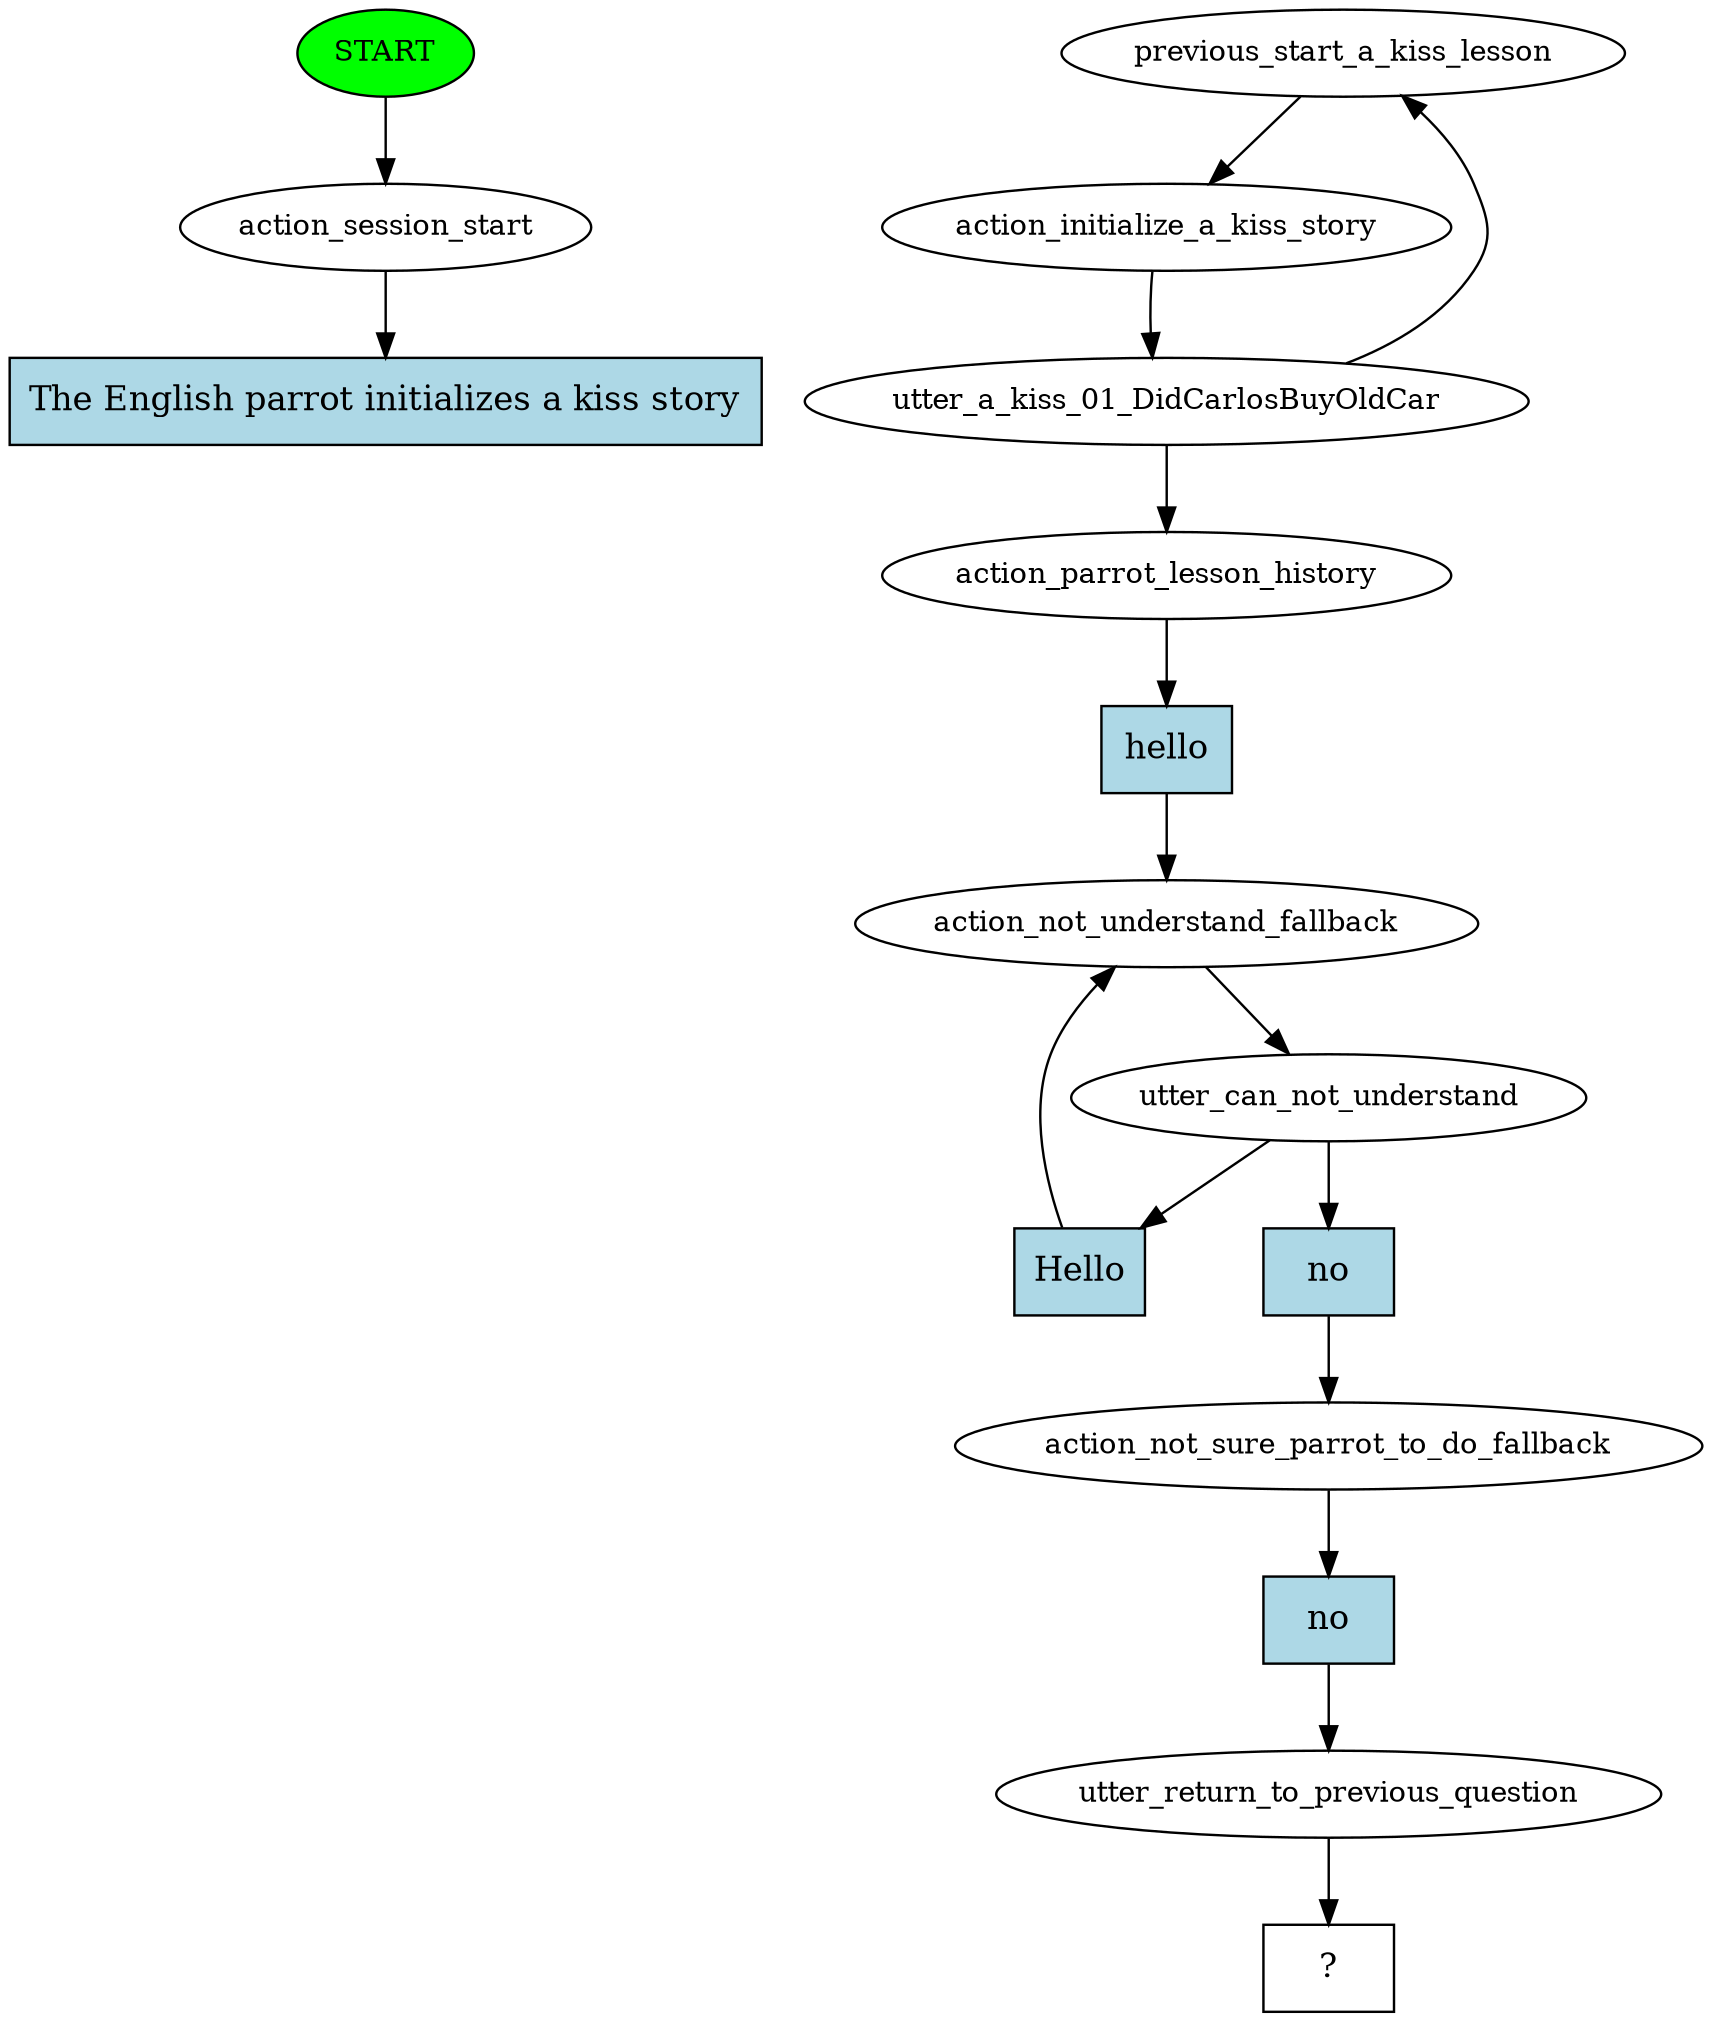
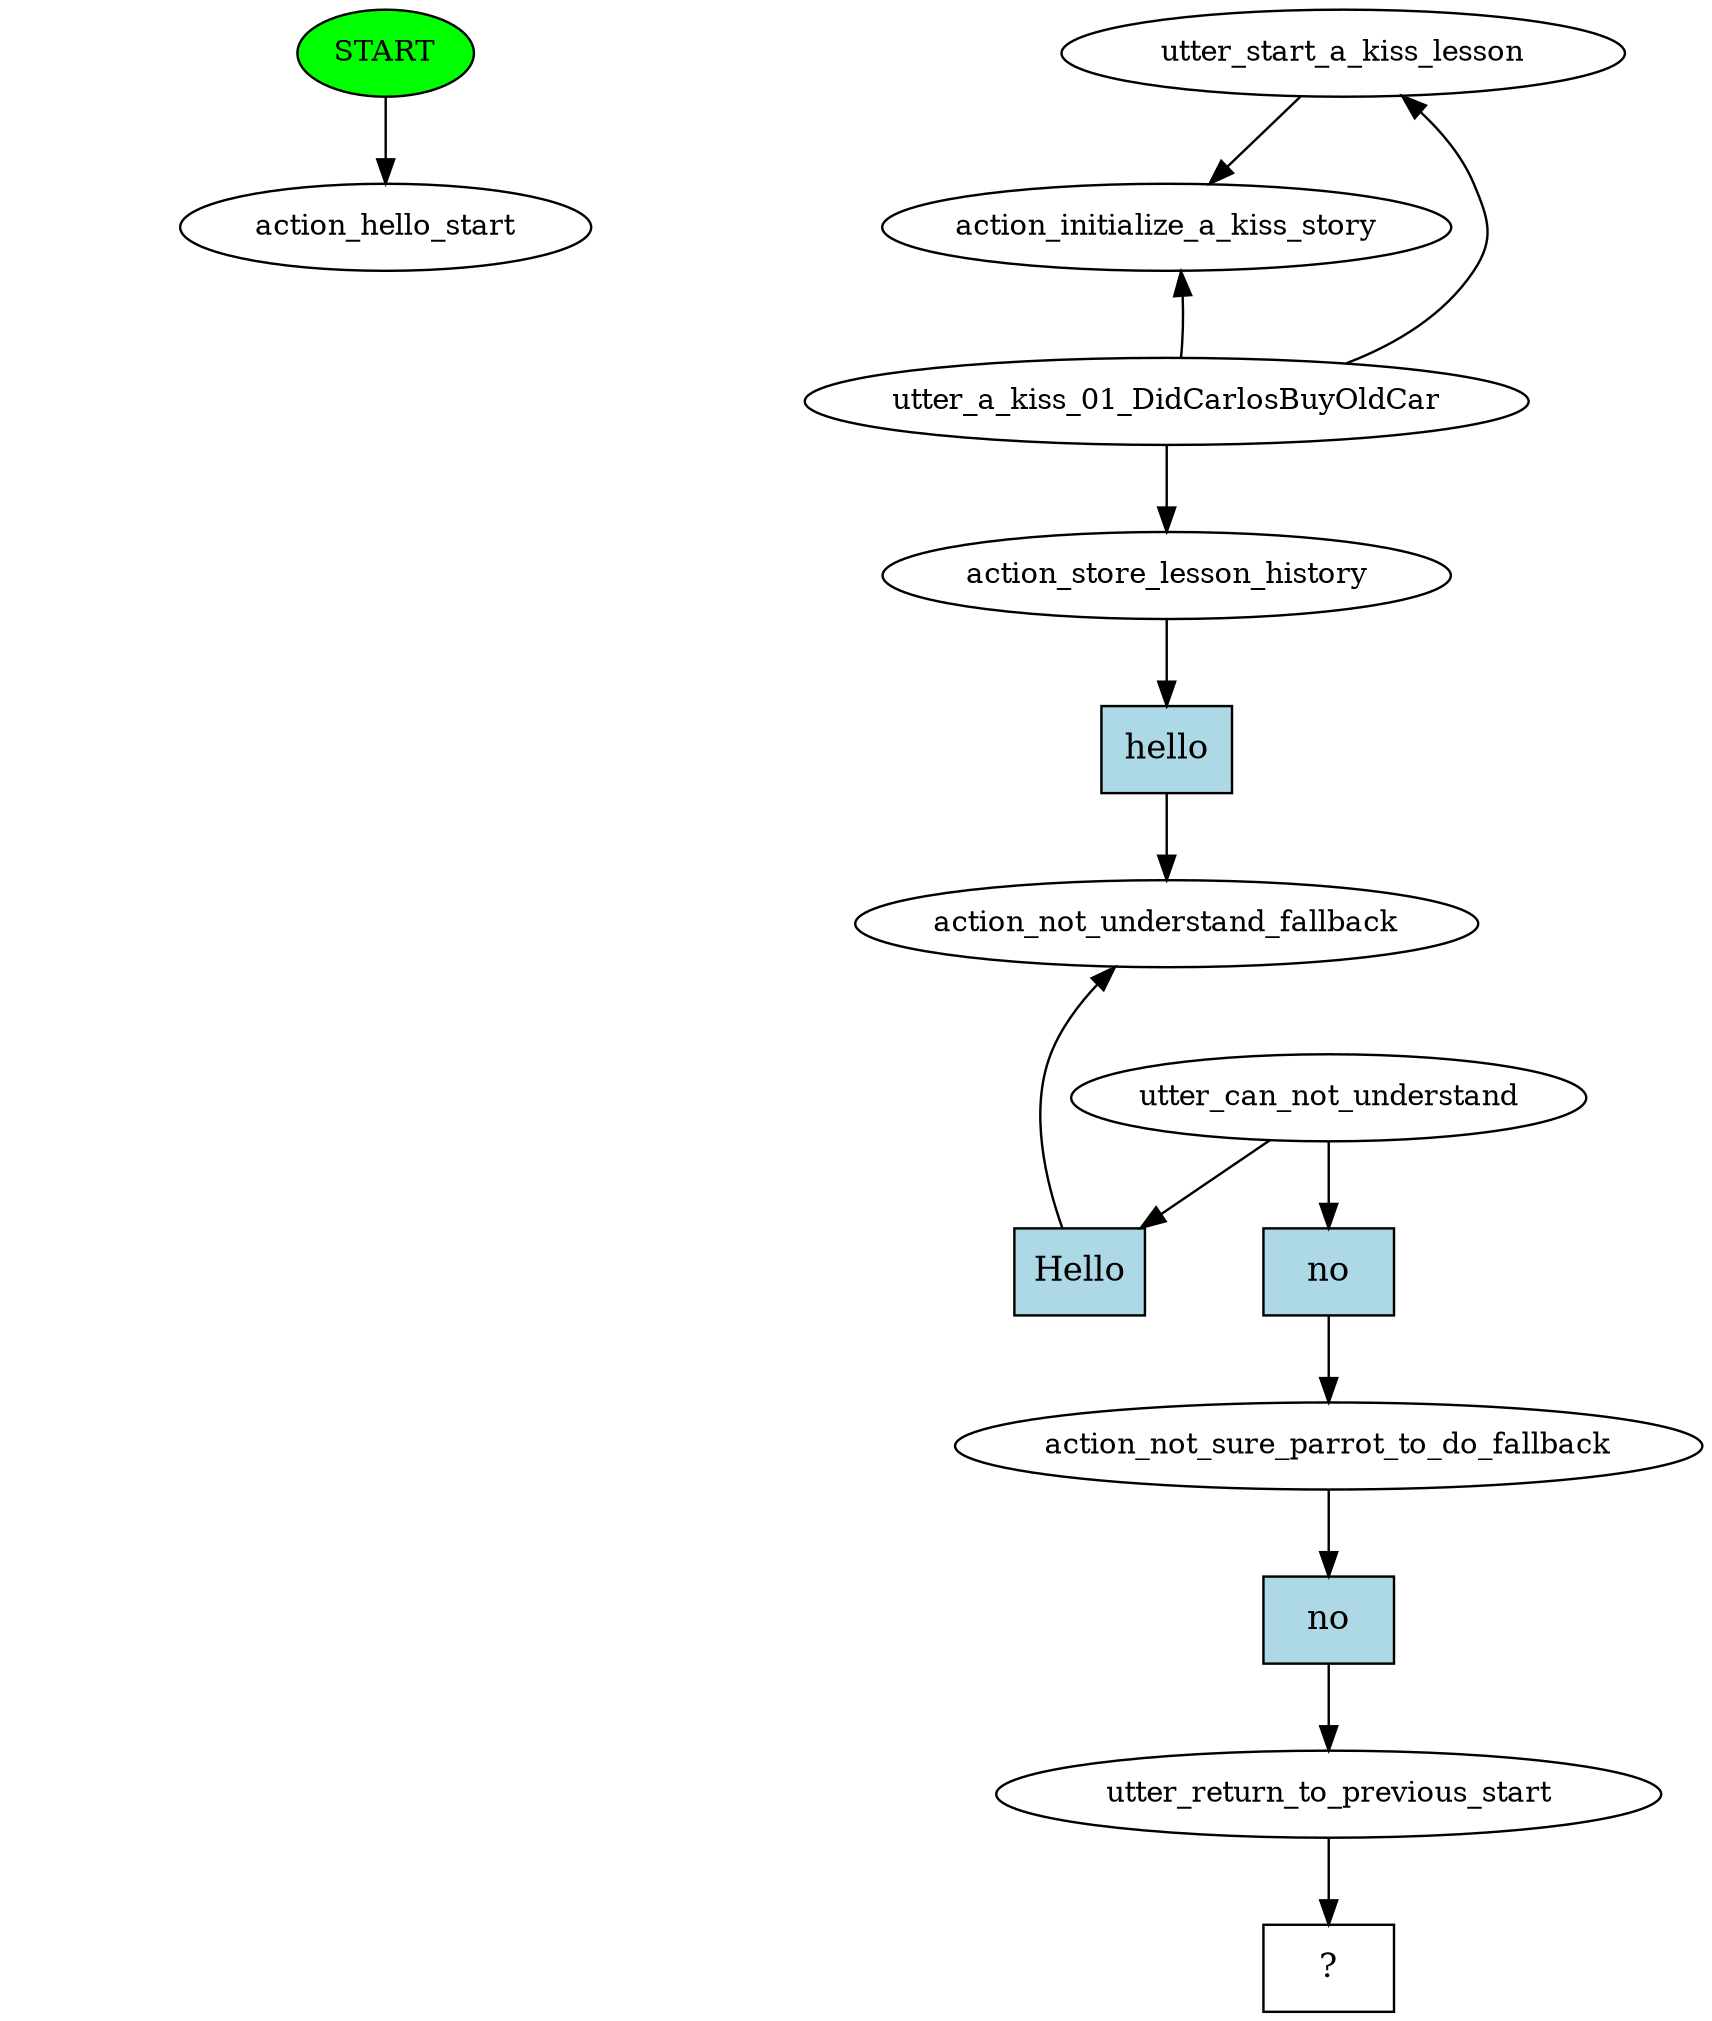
node "previous_start_a_kiss_lesson": label "previous_start_a_kiss_lesson" -> "utter_start_a_kiss_lesson"
node "action_session_start": label "action_session_start" -> "action_hello_start"
edge "action_initialize_a_kiss_story" -> "utter_a_kiss_01_DidCarlosBuyOldCar": reversed
node "The English parrot initializes a kiss story": removed
node "action_parrot_lesson_history": label "action_parrot_lesson_history" -> "action_store_lesson_history"
edge "action_not_understand_fallback" -> "utter_can_not_understand": removed
node "utter_return_to_previous_question": label "utter_return_to_previous_question" -> "utter_return_to_previous_start"
